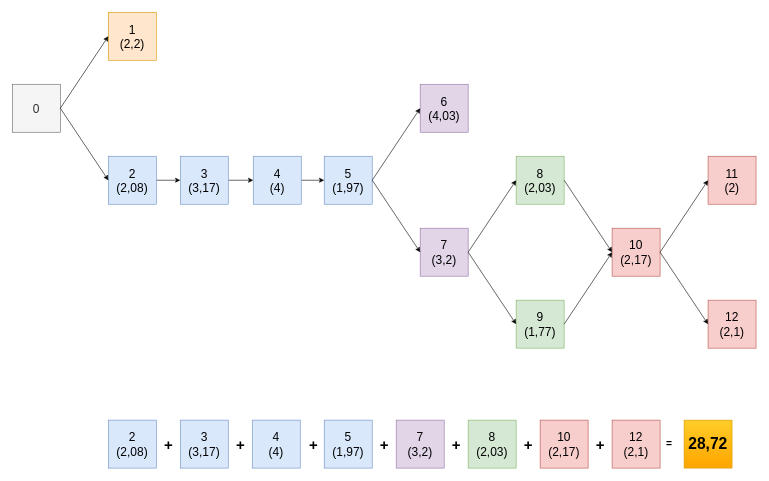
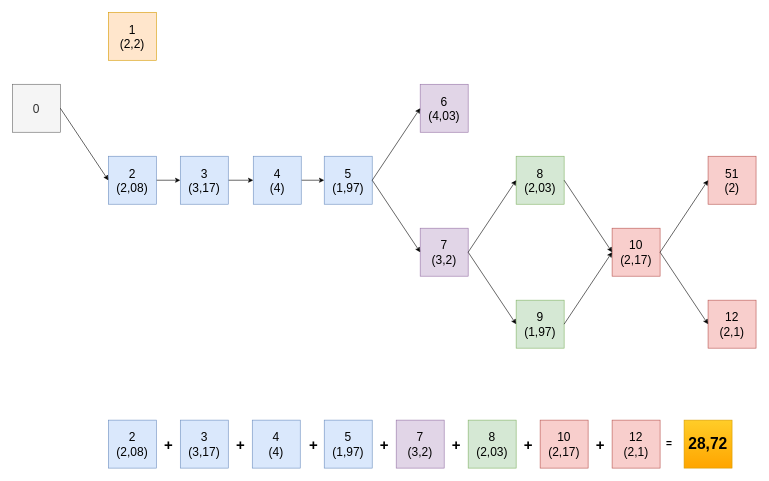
edge "0" -> "1 (2,2)": removed
node "11 (2)": label "11 (2)" -> "51 (2)"
node "9 (1,77)": label "9 (1,77)" -> "9 (1,97)"
